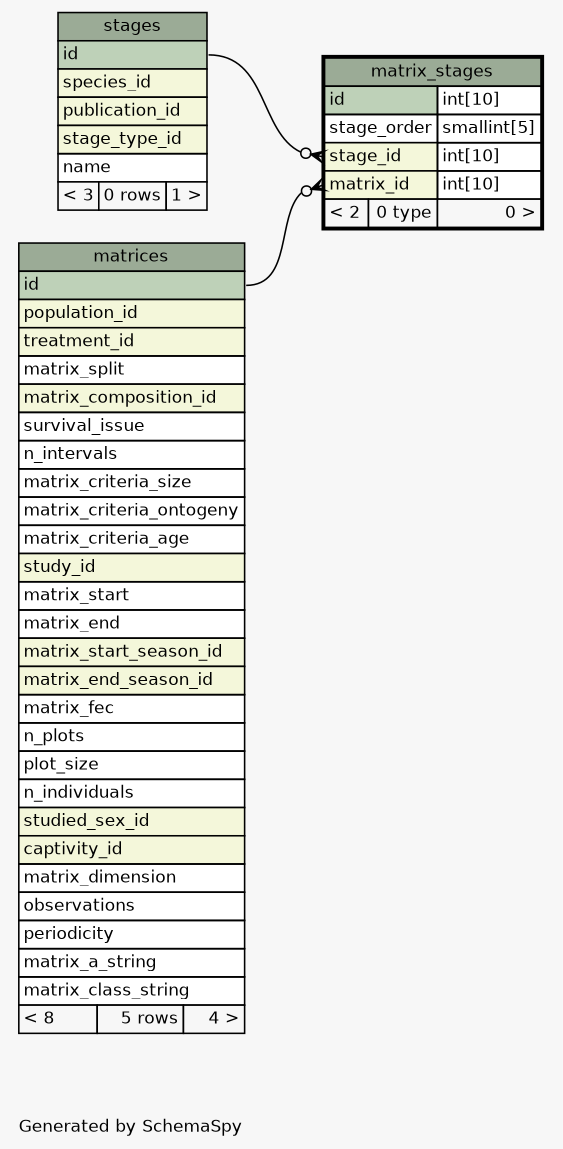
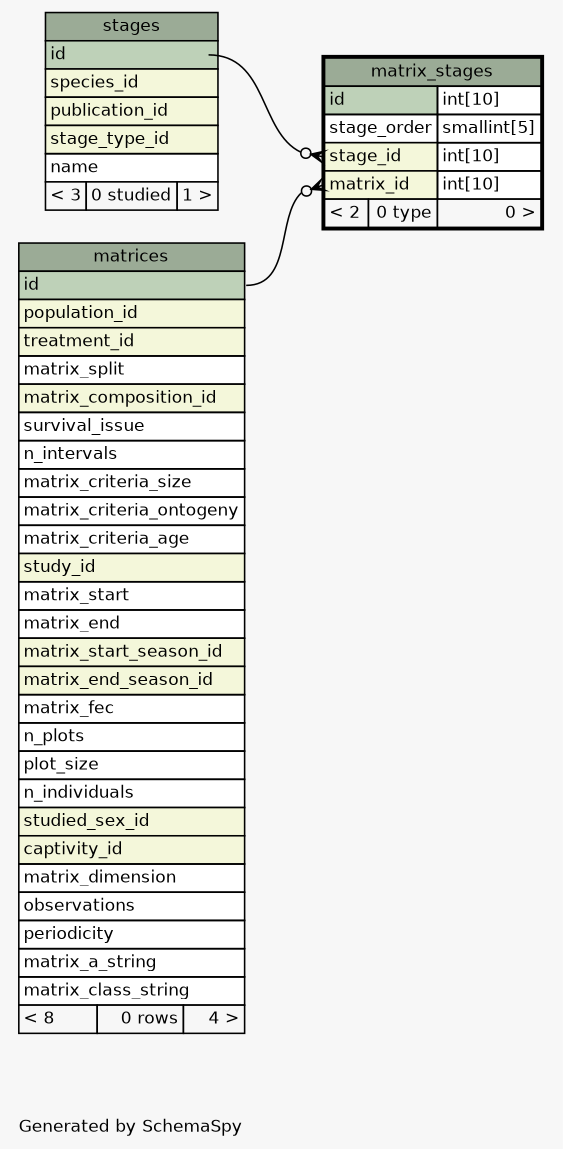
node "stages": text "0 rows" -> "0 studied"
node "matrices": text "5 rows" -> "0 rows"
